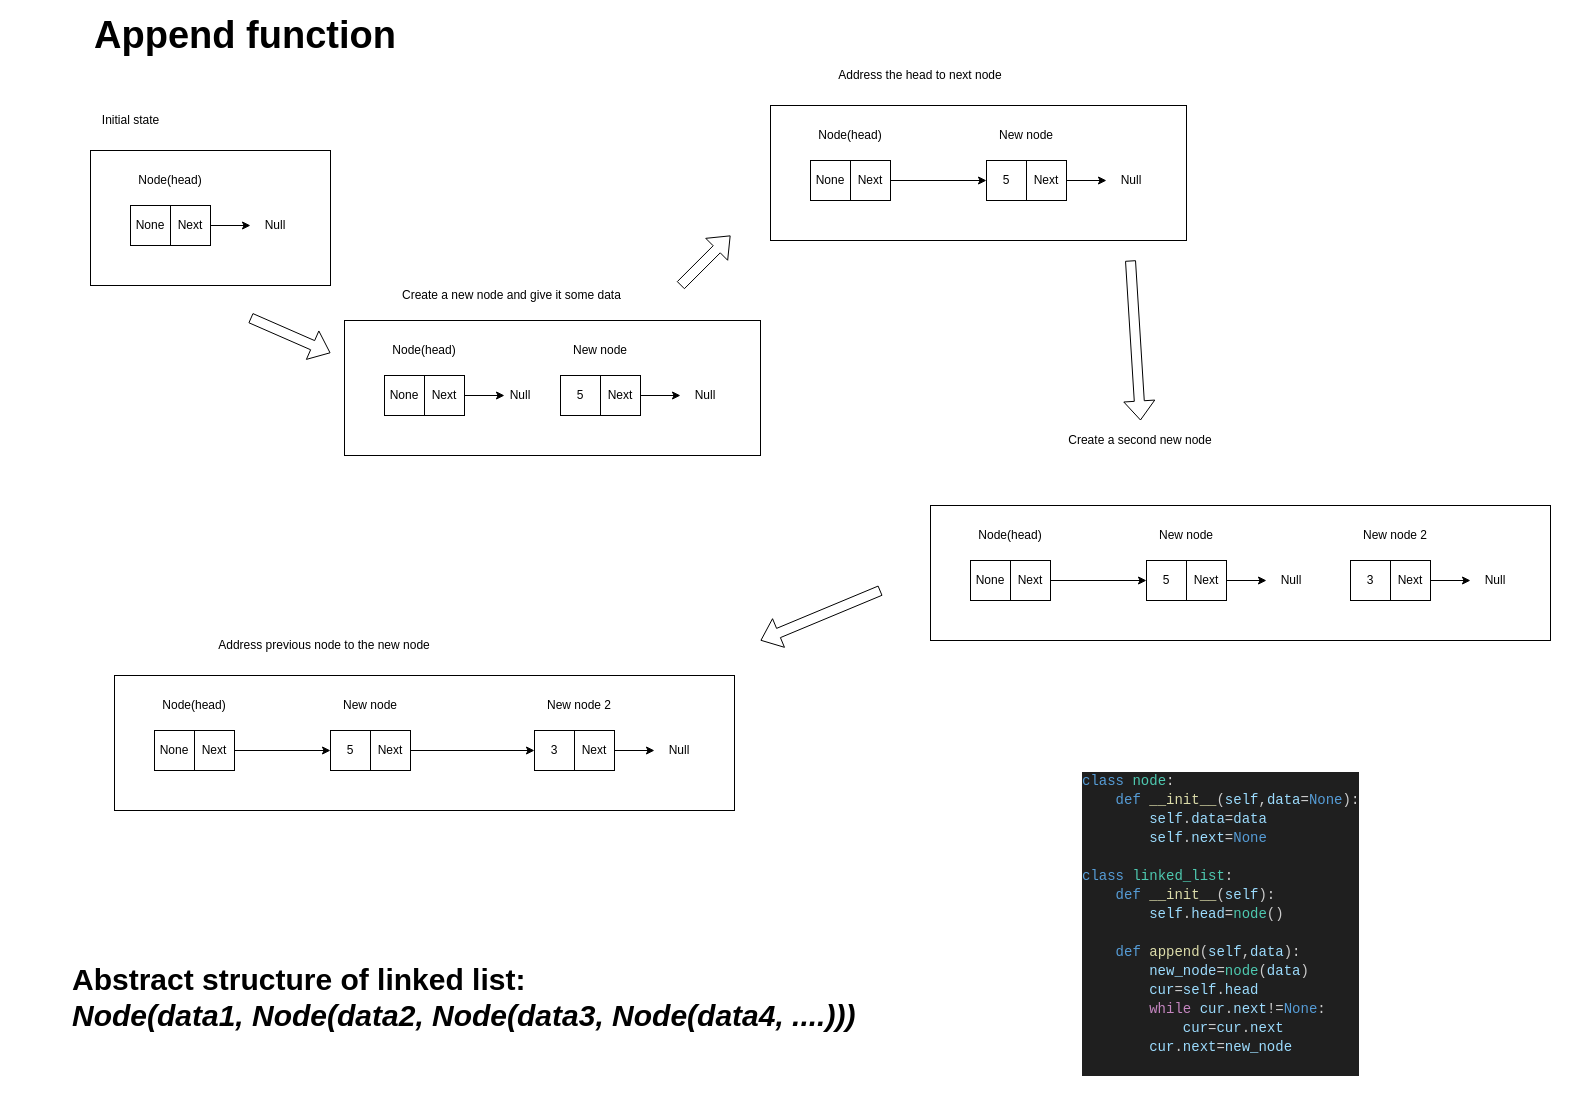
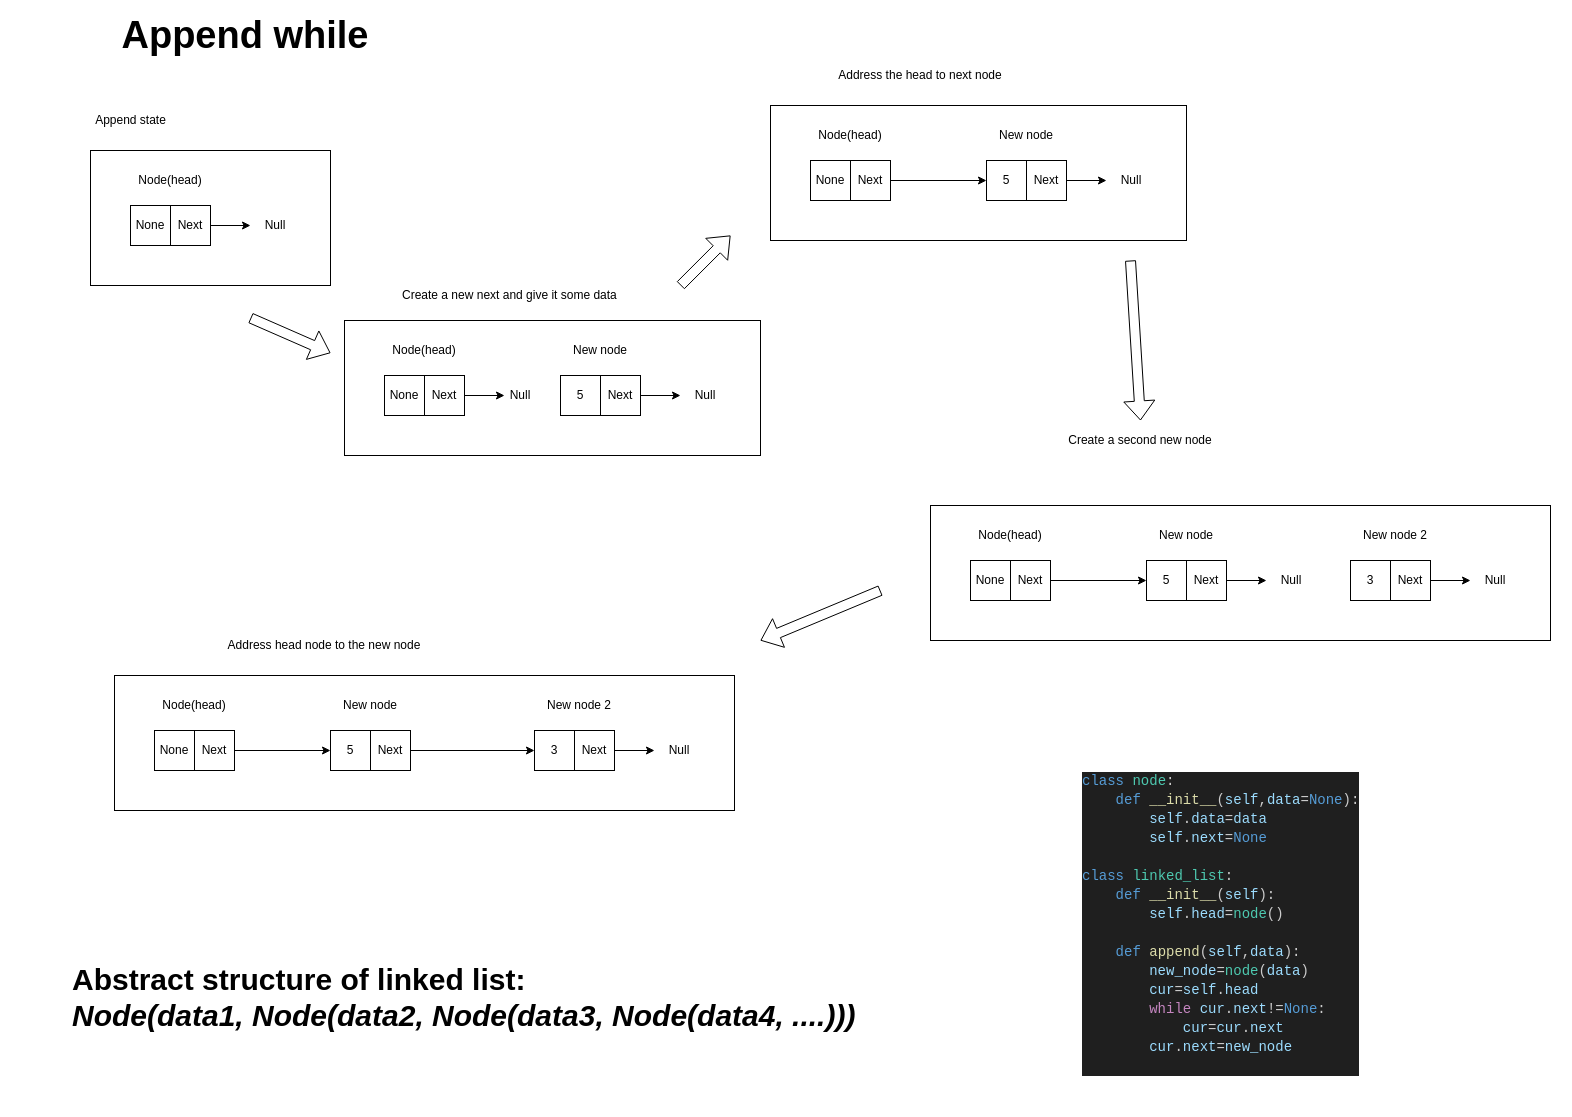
node "Append function": label "Append function" -> "Append while"
node "Initial state": label "Initial state" -> "Append state"
node "Create a new node and give it some data": label "Create a new node and give it some data" -> "Create a new next and give it some data"
node "Address previous node to the new node": label "Address previous node to the new node" -> "Address head node to the new node"
